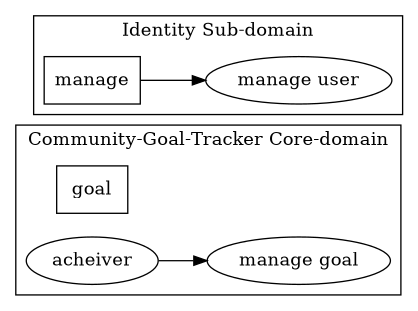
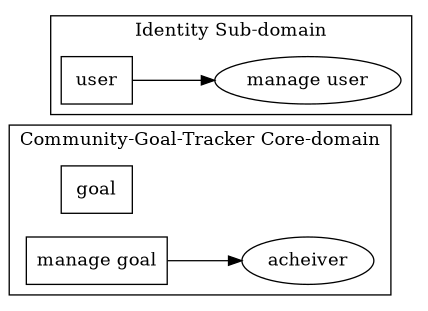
node "manage": label "manage" -> "user"
edge "acheiver" -> "manage goal": reversed
node "manage goal": shape ellipse -> box
